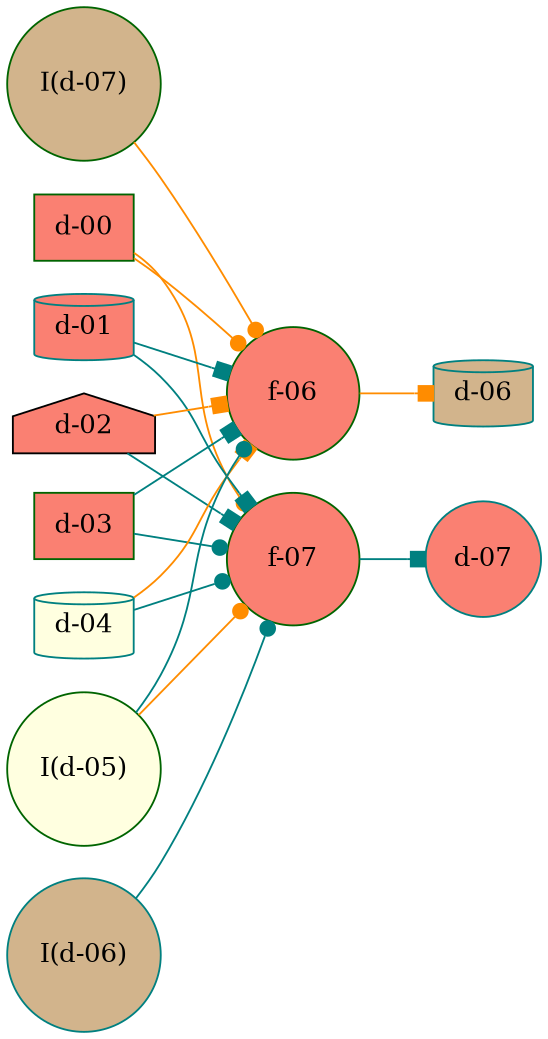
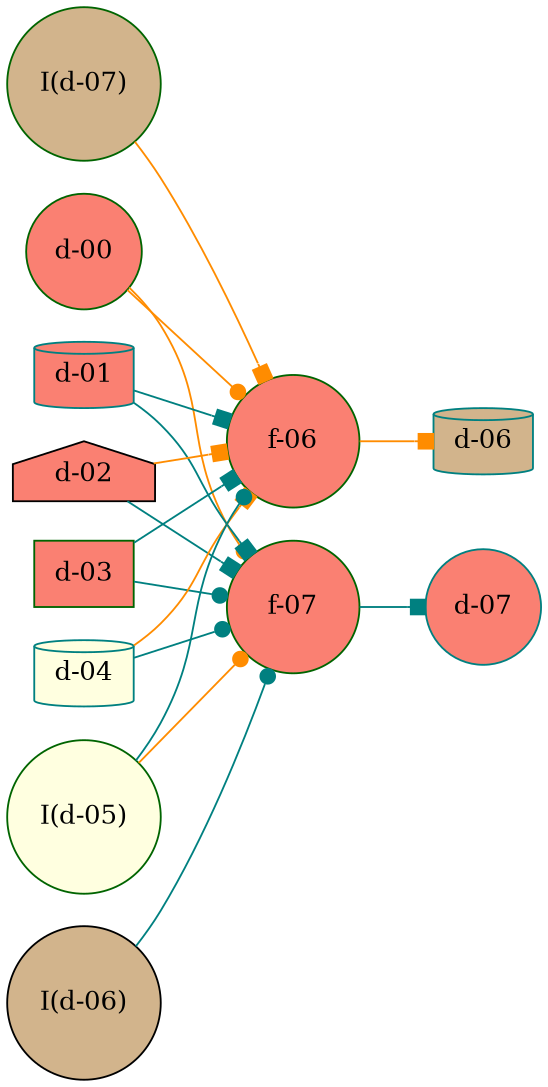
node "d-00": shape box -> circle
edge "I(d-07)" -> "f-06": arrowhead dot -> box
node "I(d-06)": color teal -> black
